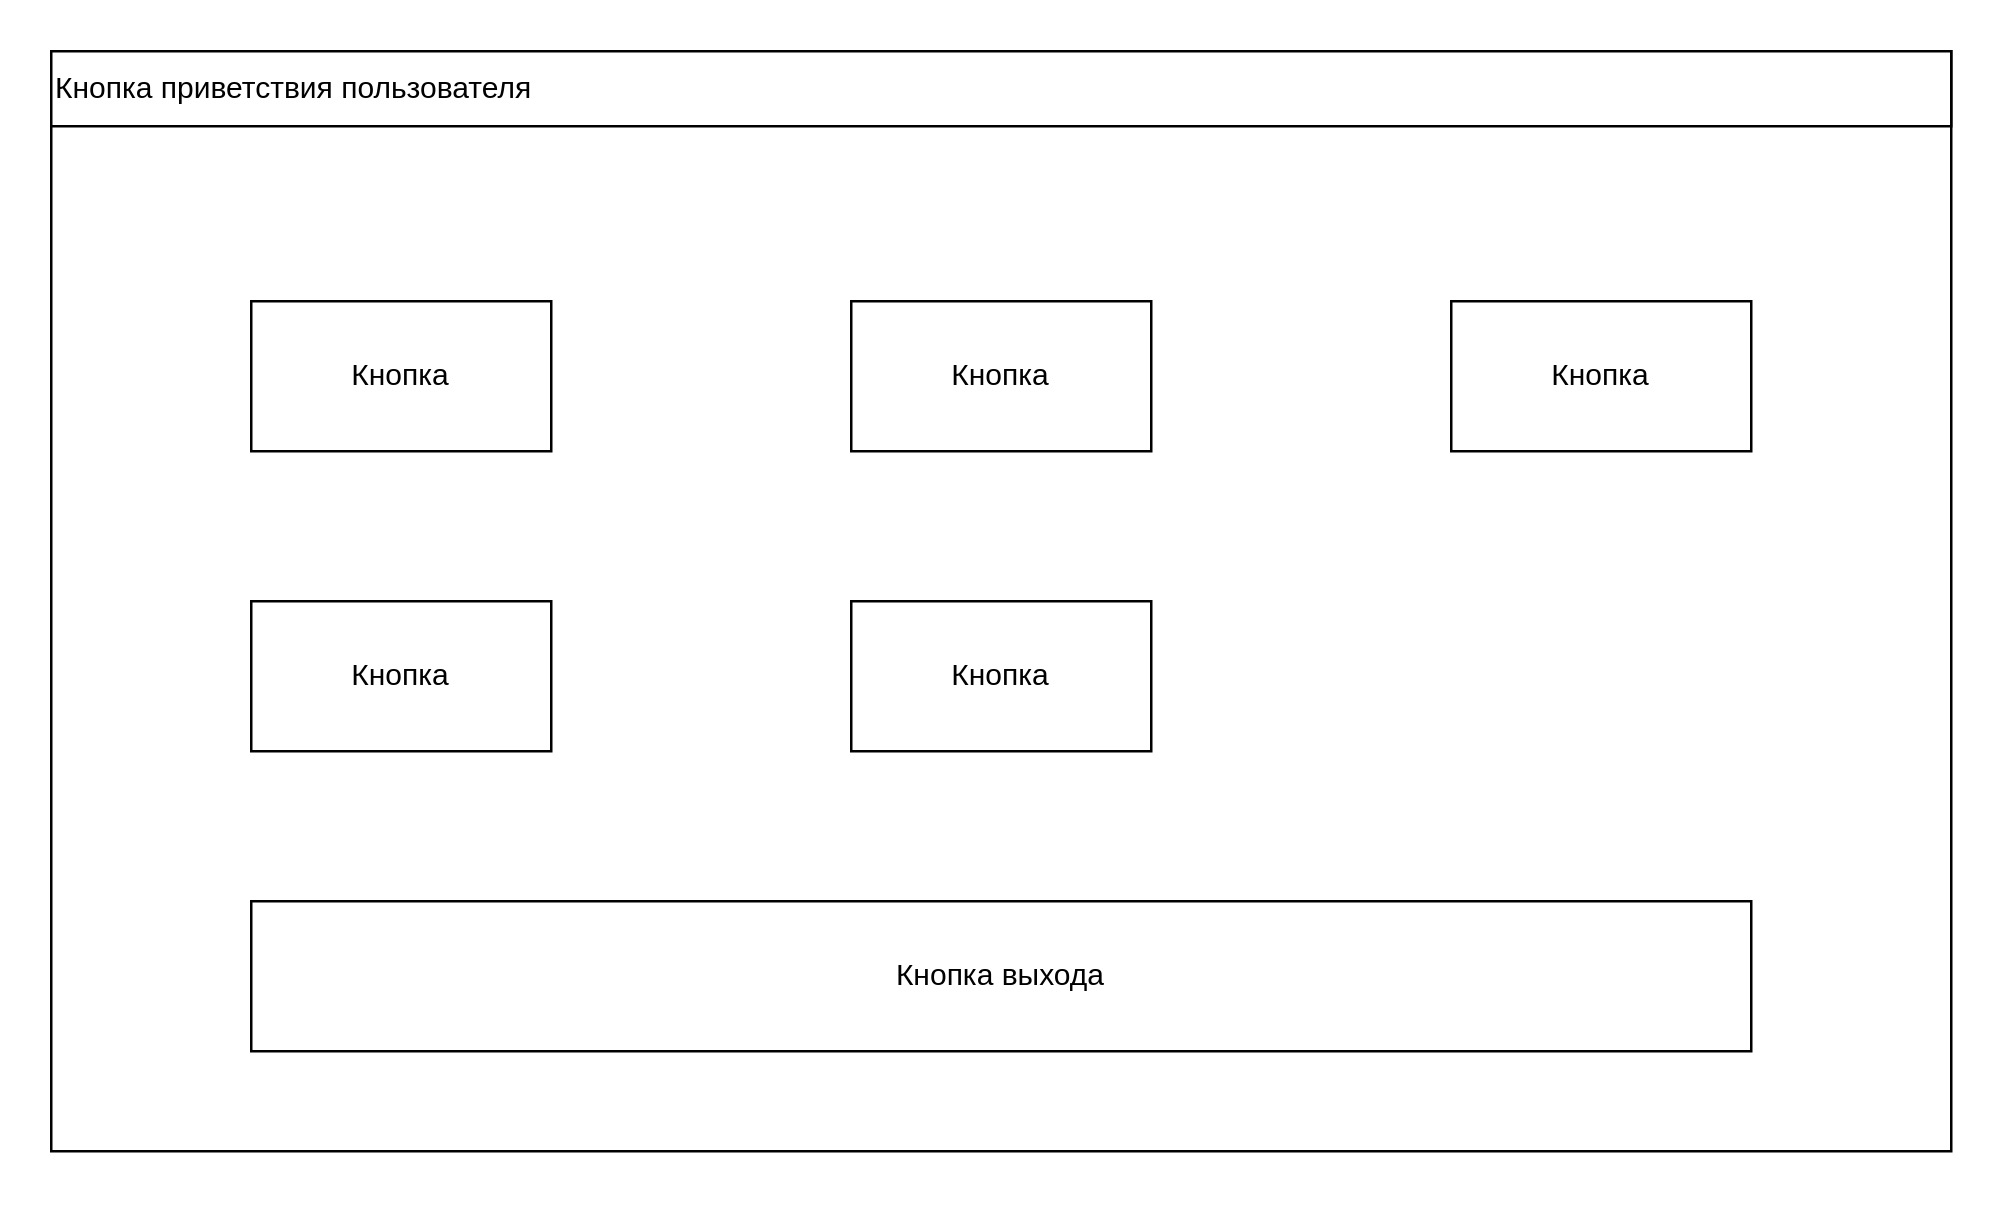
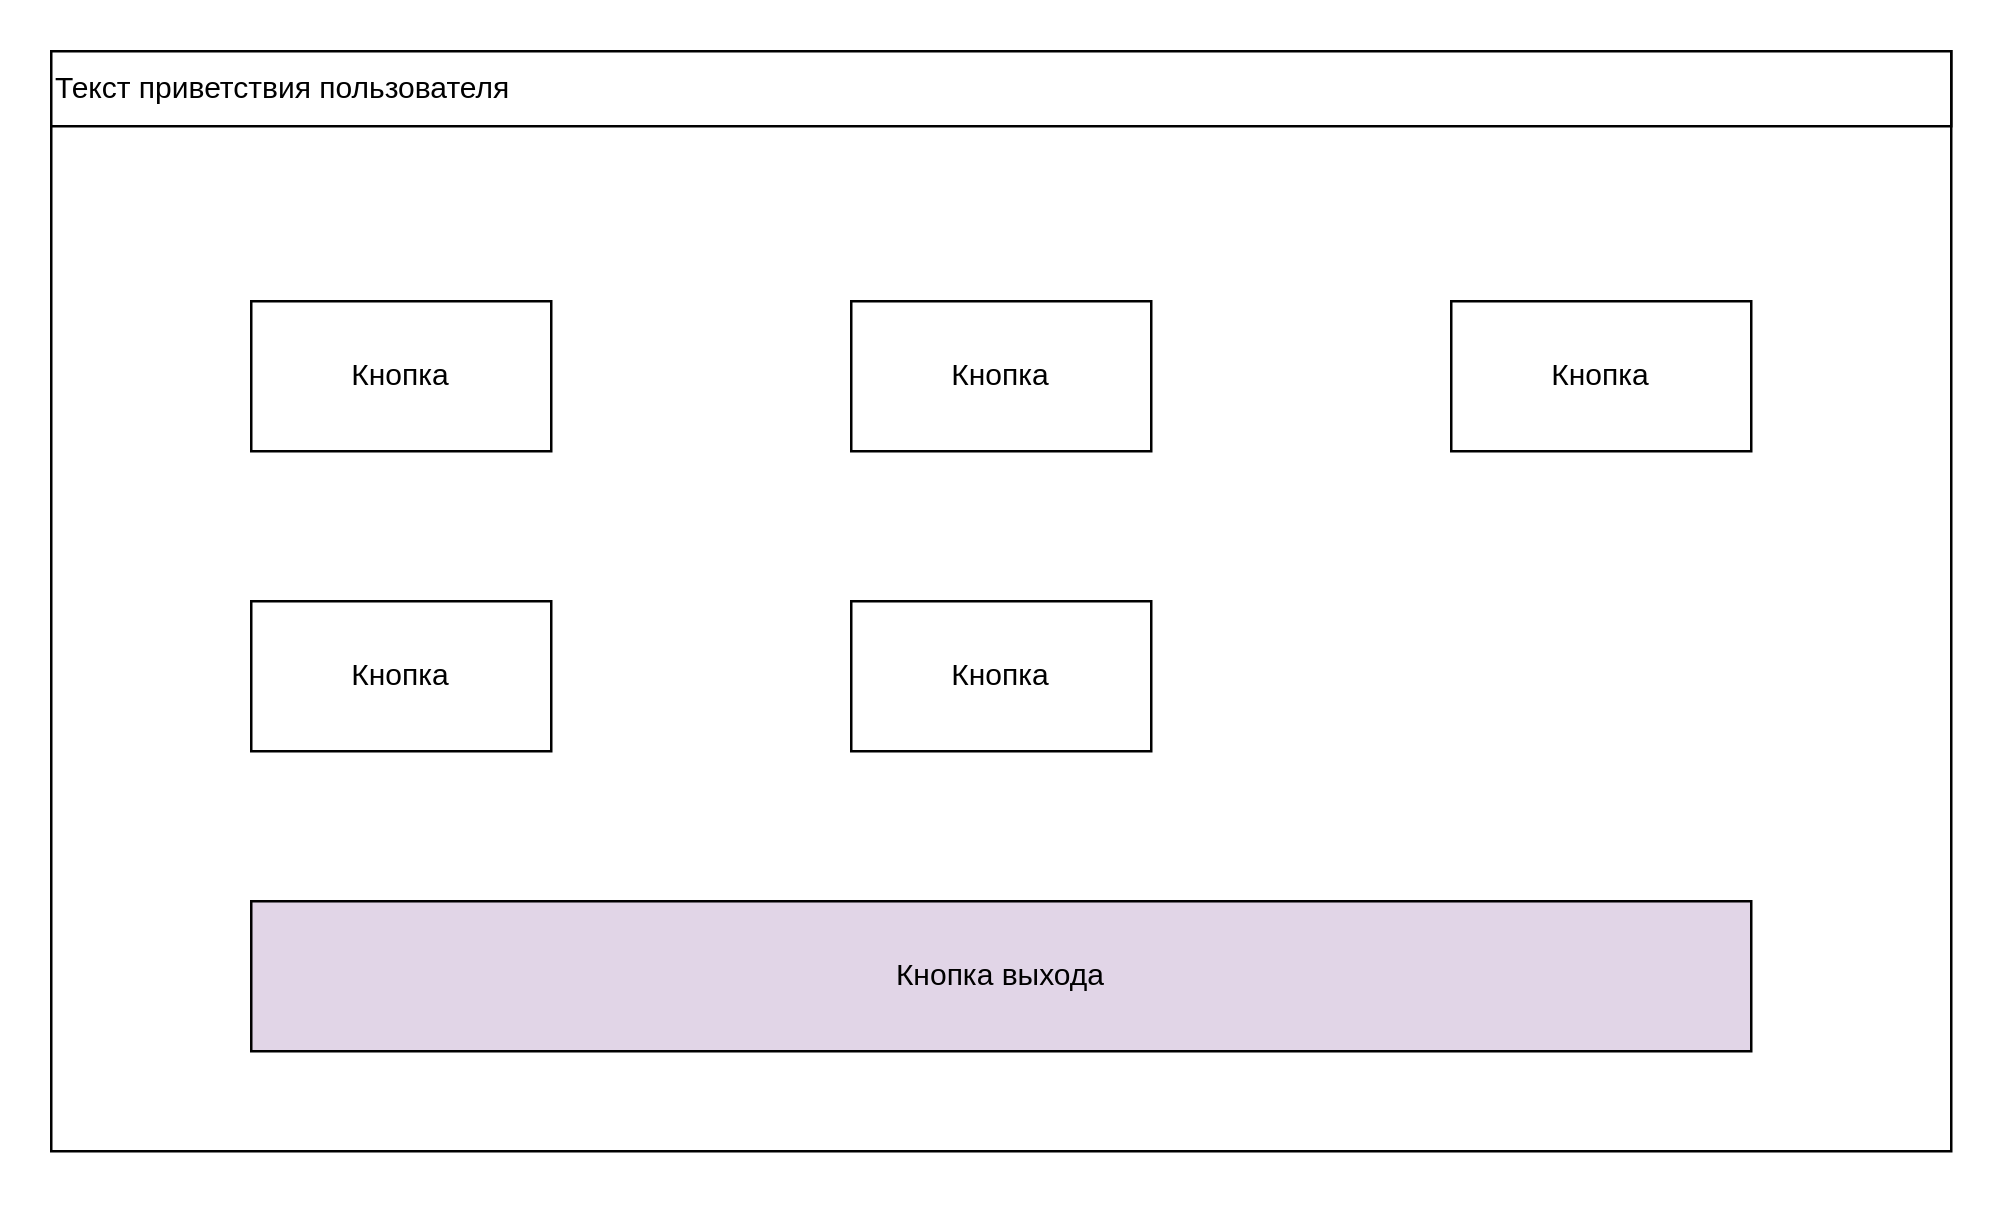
node "Кнопка приветствия пользователя": label "Кнопка приветствия пользователя" -> "Текст приветствия пользователя"
node "Кнопка выхода": fillcolor #ffffff -> #e1d5e7
